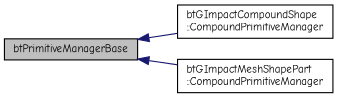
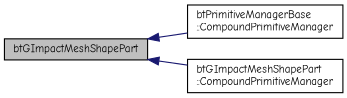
node "btGImpactCompoundShape ::CompoundPrimitiveManager": label "btGImpactCompoundShape ::CompoundPrimitiveManager" -> "btPrimitiveManagerBase ::CompoundPrimitiveManager"
node "btPrimitiveManagerBase": label "btPrimitiveManagerBase" -> "btGImpactMeshShapePart"
